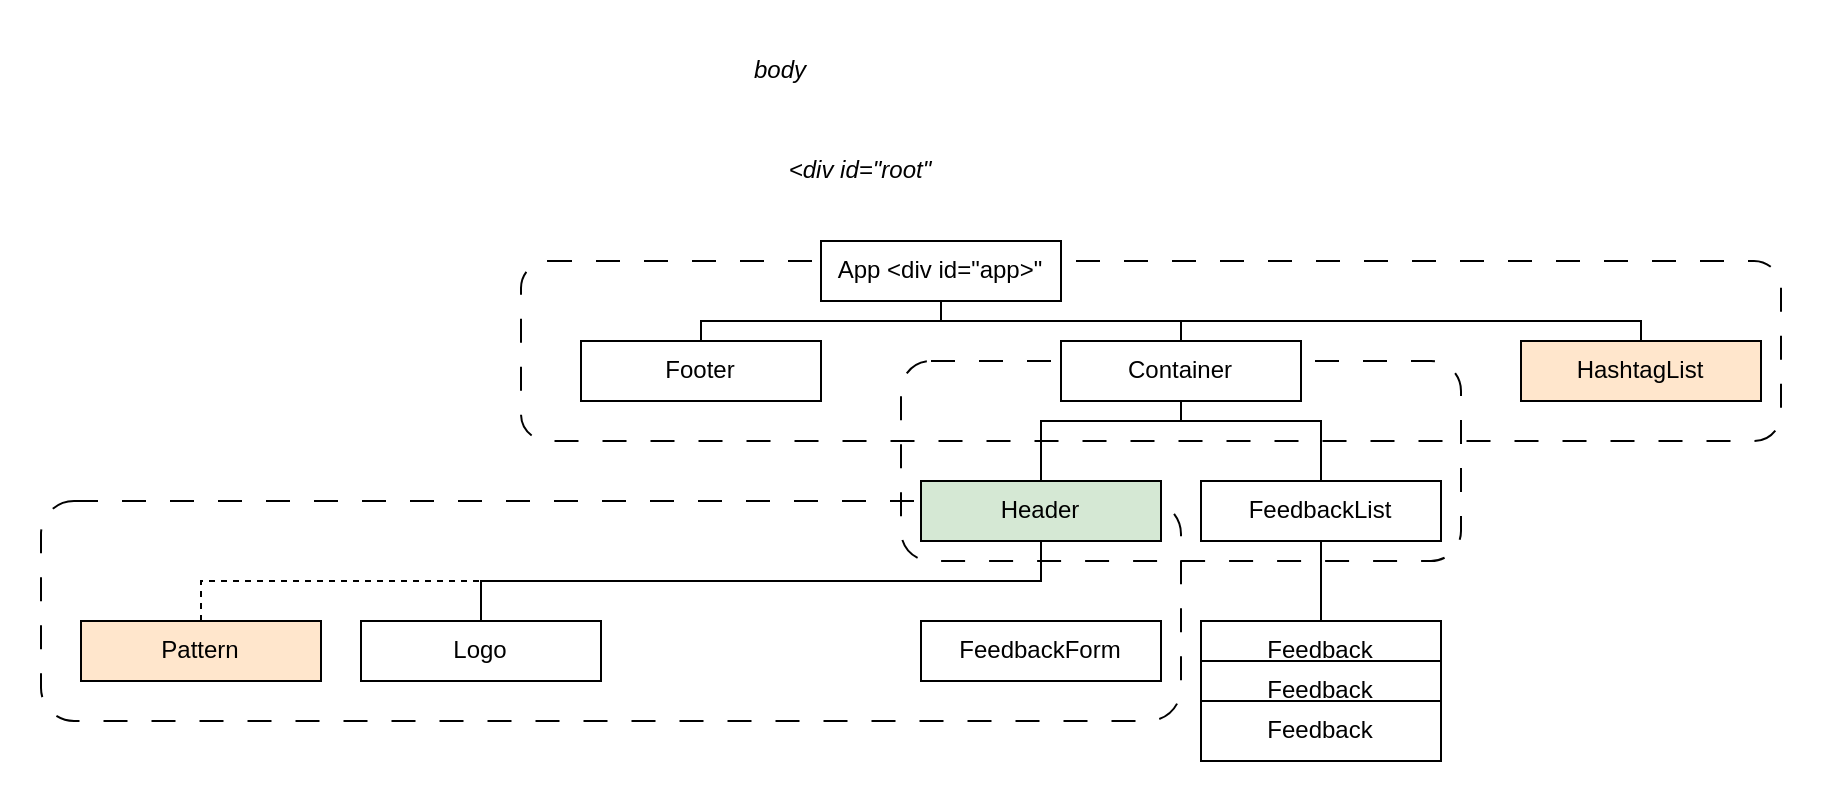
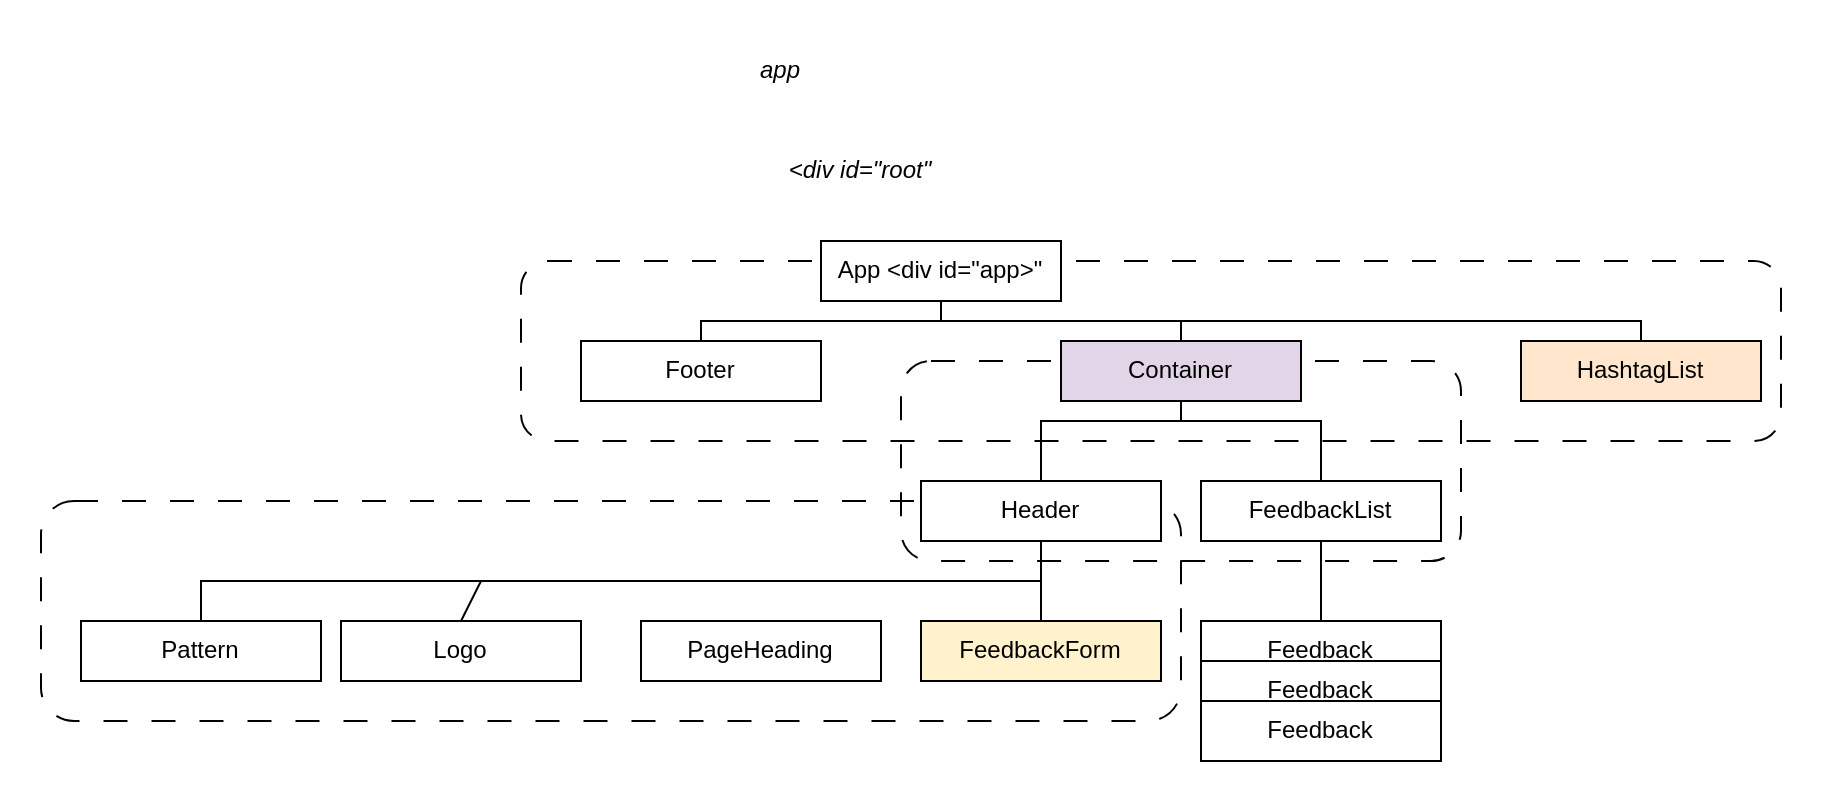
node "body": label "body" -> "app"
node "Container": fillcolor #ffffff -> #e1d5e7
node "Header": fillcolor #d5e8d4 -> #ffffff
edge "Header" -- "Pattern": style dashed -> solid
edge "Header" -- "FeedbackForm": added
node "Pattern": fillcolor #ffe6cc -> #ffffff
node "Logo": moved (481, 651) -> (461, 651)
node "PageHeading": added
node "FeedbackForm": fillcolor #ffffff -> #fff2cc
